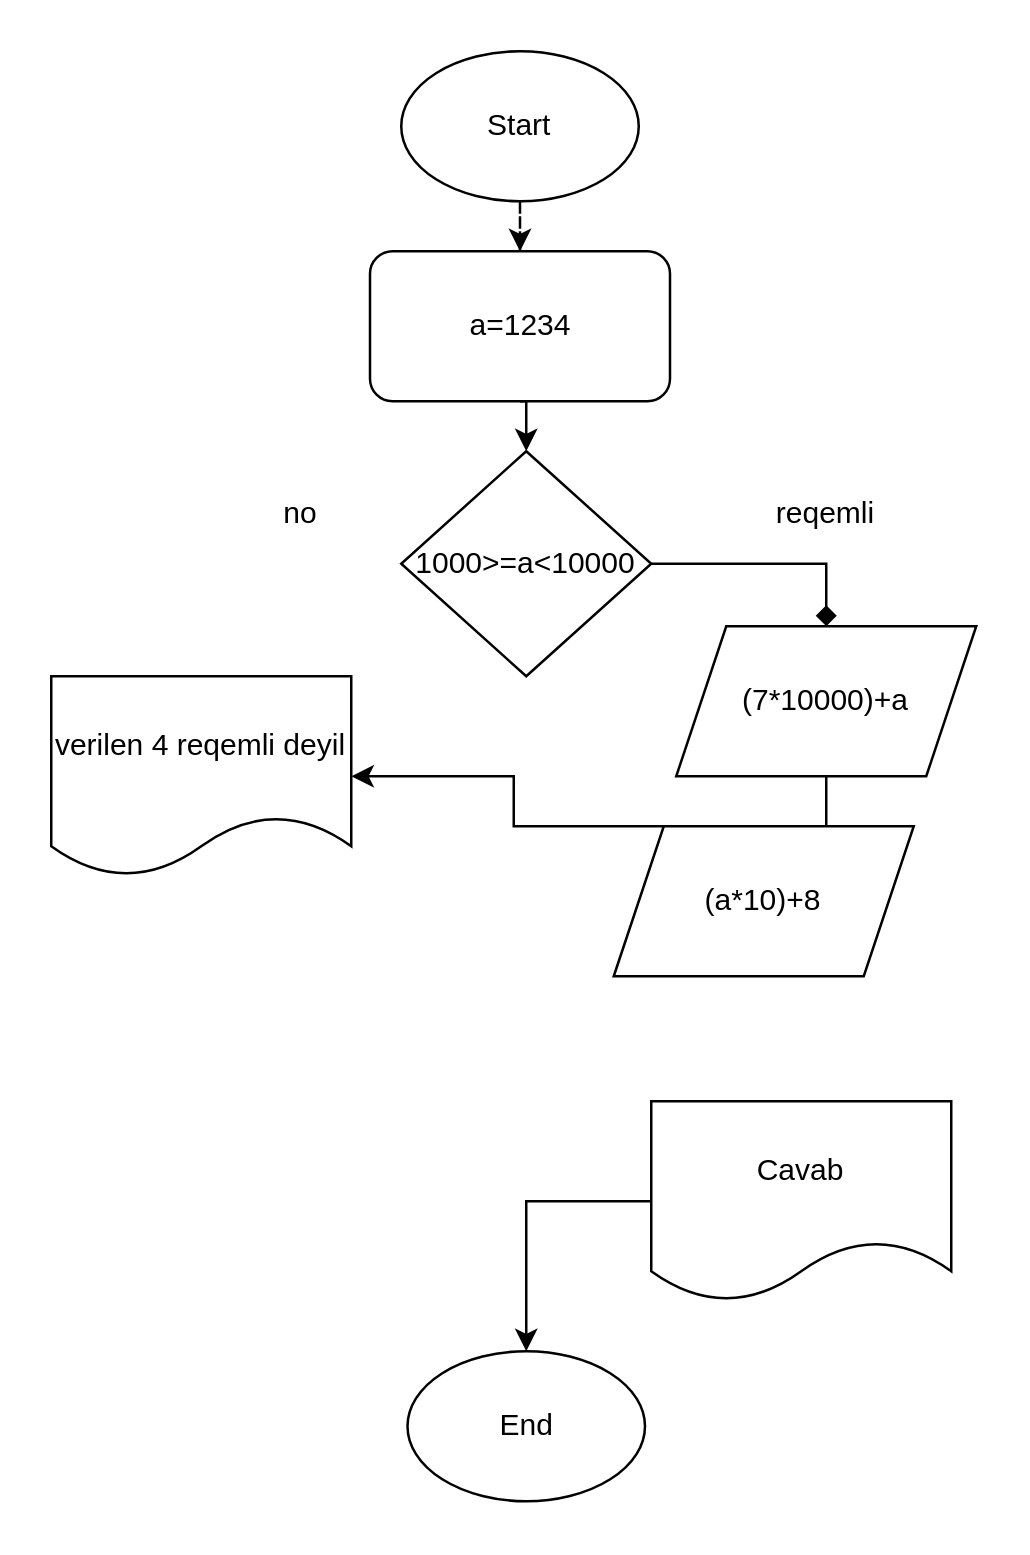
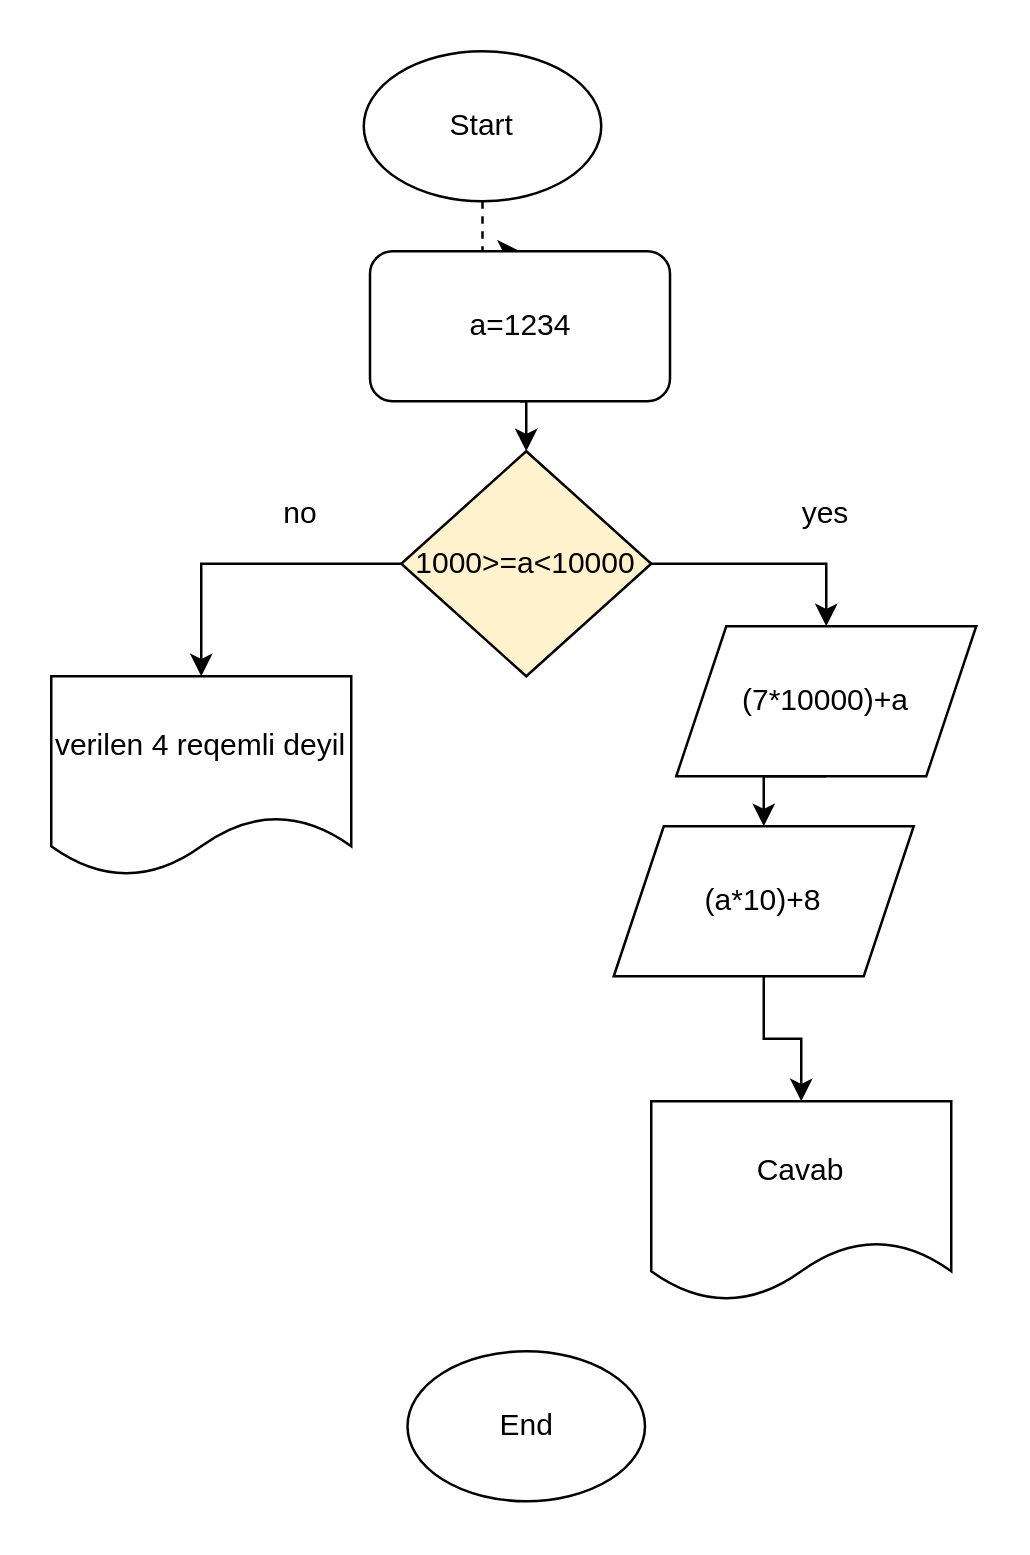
node "Start": moved (520, 126) -> (483, 126)
node "reqemli": label "reqemli" -> "yes"
edge "1000>=a<10000" -> "verilen 4 reqemli deyil": added
node "1000>=a<10000": fillcolor #ffffff -> #fff2cc
edge "1000>=a<10000" -> "(7*10000)+a": arrowhead diamond -> classic
edge "(7*10000)+a" -> "verilen 4 reqemli deyil": now "(7*10000)+a" -> "(a*10)+8"
edge "(a*10)+8" -> "Cavab": added
edge "Cavab" -> "End": removed
